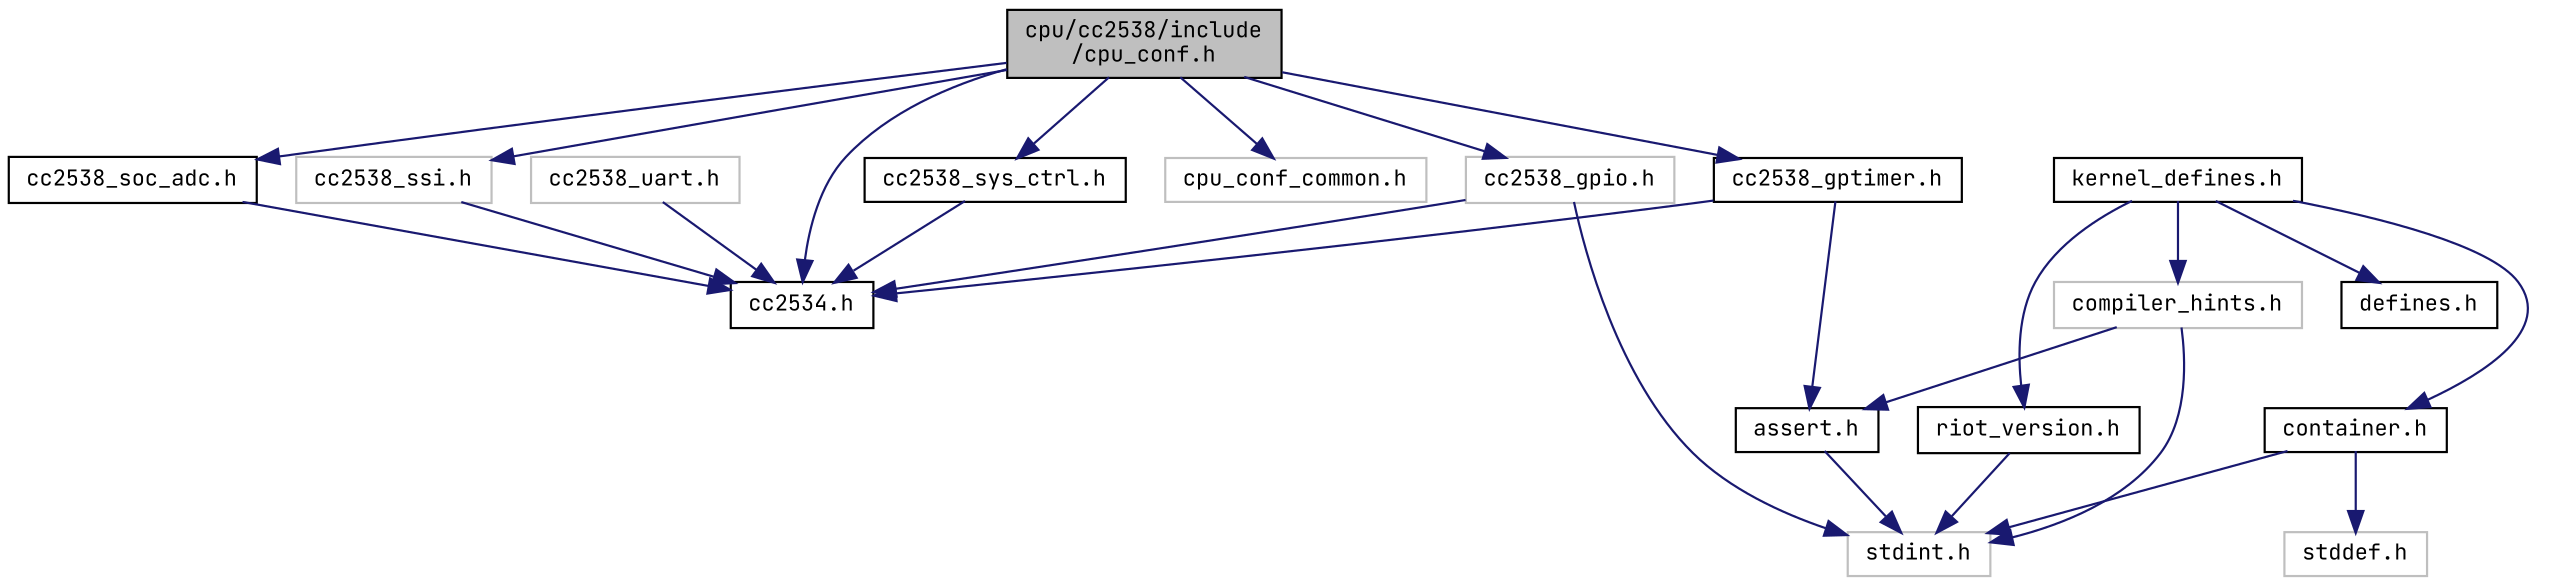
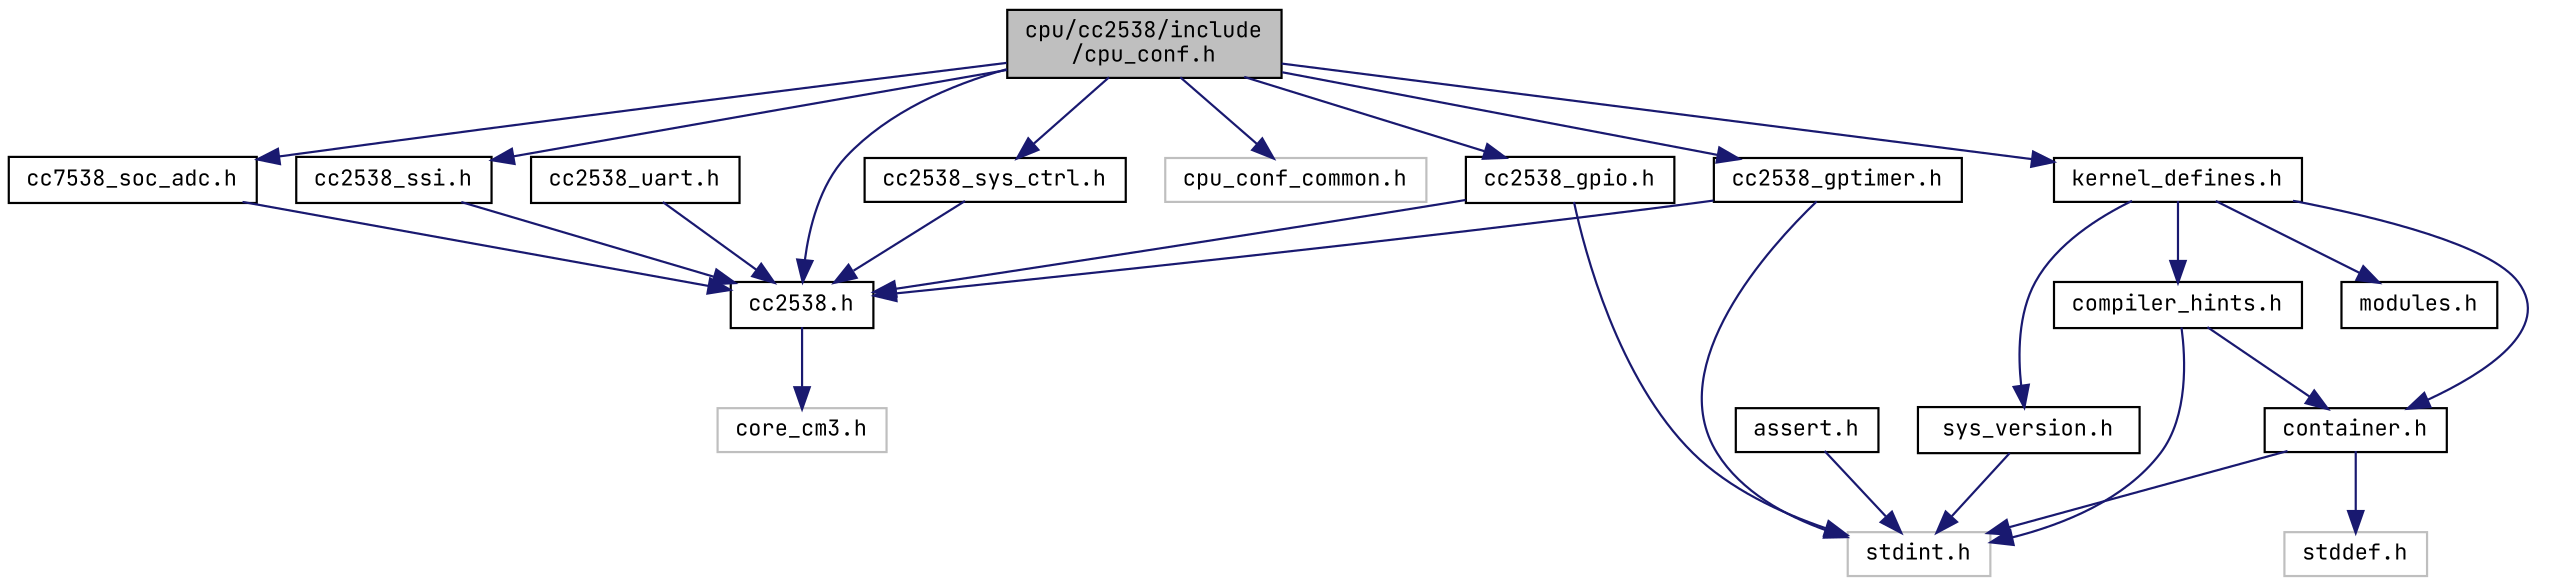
edge "cpu/cc2538/include /cpu_conf.h" -> "kernel_defines.h": added
node "cc2538_soc_adc.h": label "cc2538_soc_adc.h" -> "cc7538_soc_adc.h"
node "cc2538_ssi.h": color grey75 -> black
node "cc2538_uart.h": color grey75 -> black
node "cc2538_gpio.h": color grey75 -> black
edge "cc2538_gptimer.h" -> "assert.h": now "cc2538_gptimer.h" -> "stdint.h"
node "cc2534.h": label "cc2534.h" -> "cc2538.h"
node "compiler_hints.h": color grey75 -> black
node "defines.h": label "defines.h" -> "modules.h"
edge "compiler_hints.h" -> "assert.h": now "compiler_hints.h" -> "container.h"
node "core_cm3.h": added
node "riot_version.h": label "riot_version.h" -> "sys_version.h"
